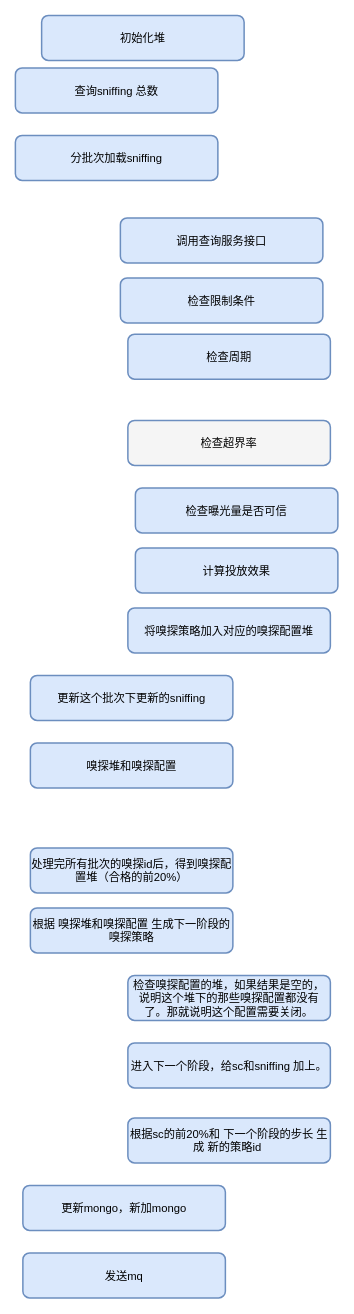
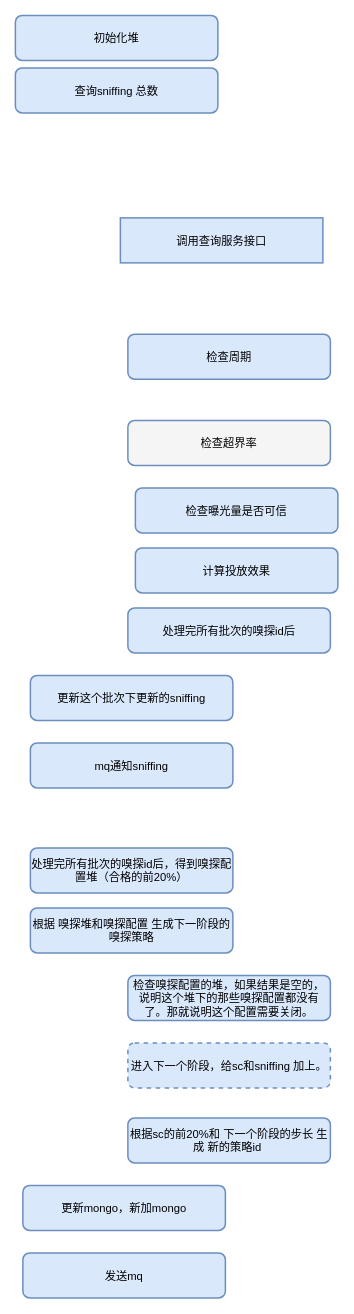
node "初始化堆": moved (143, 38) -> (117, 38)
node "分批次加载sniffing": removed
node "调用查询服务接口": shape rounded rectangle -> rectangle
node "检查限制条件": removed
node "将嗅探策略加入对应的嗅探配置堆": label "将嗅探策略加入对应的嗅探配置堆" -> "处理完所有批次的嗅探id后"
node "嗅探堆和嗅探配置": label "嗅探堆和嗅探配置" -> "mq通知sniffing"
node "进入下一个阶段，给sc和sniffing 加上。": style solid -> dashed
